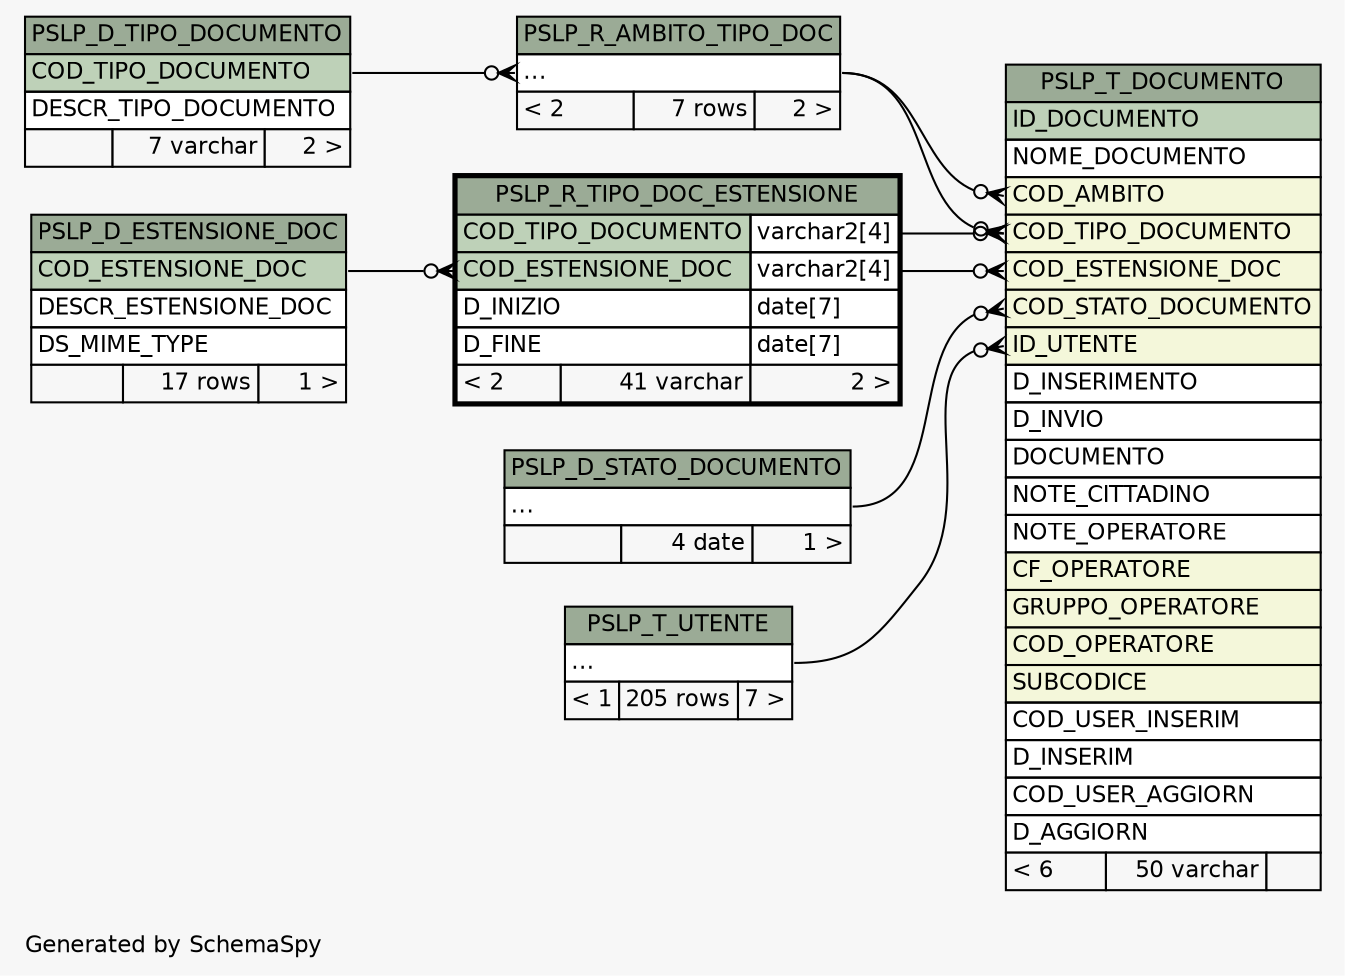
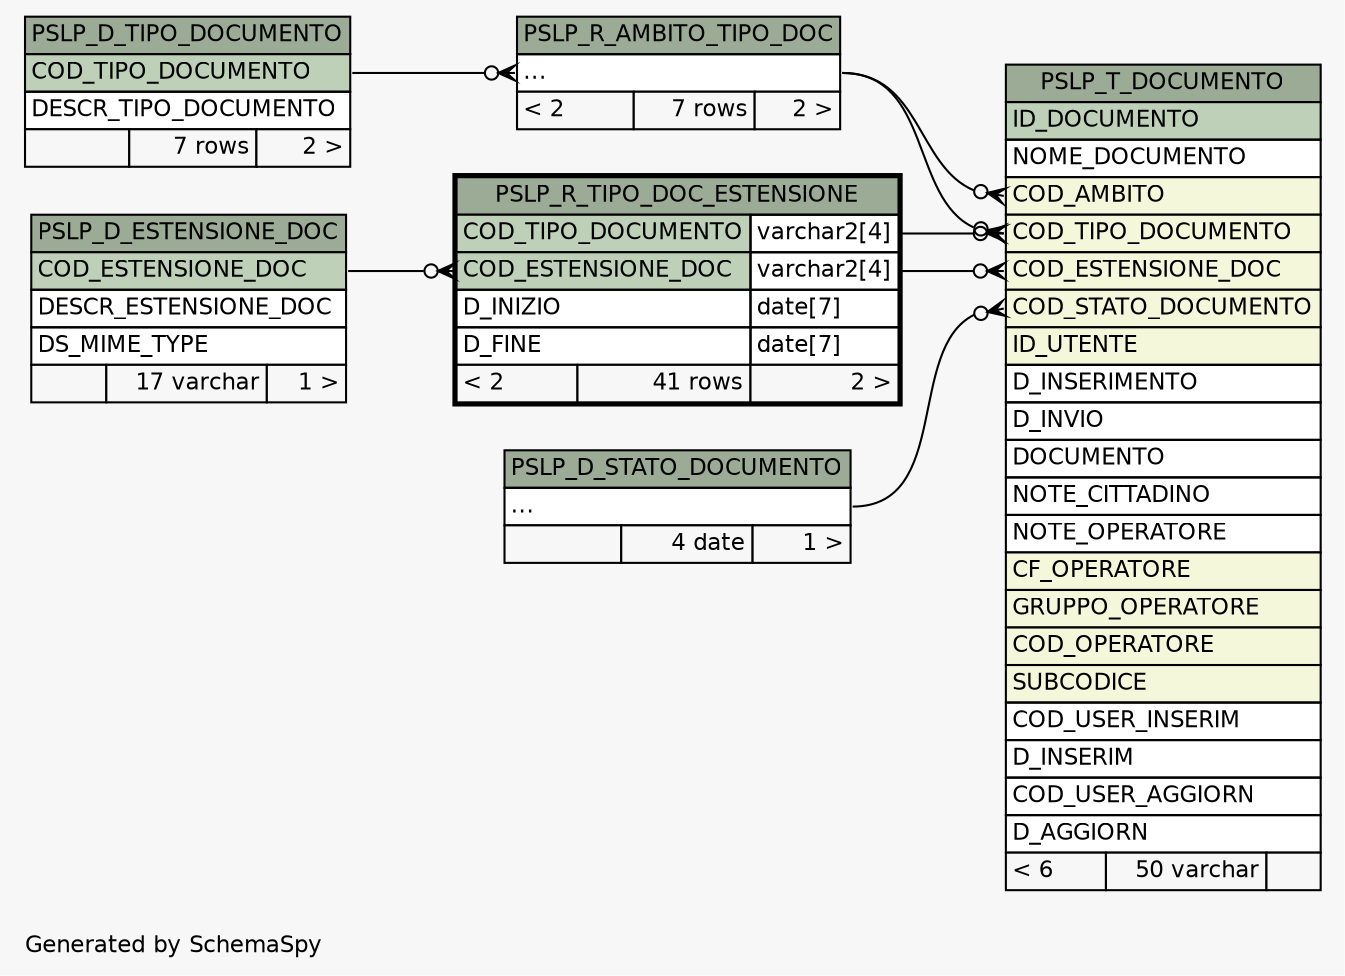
node "PSLP_D_TIPO_DOCUMENTO": text "7 varchar" -> "7 rows"
node "PSLP_D_ESTENSIONE_DOC": text "17 rows" -> "17 varchar"
node "PSLP_R_TIPO_DOC_ESTENSIONE": text "41 varchar" -> "41 rows"
node "PSLP_T_UTENTE": removed
